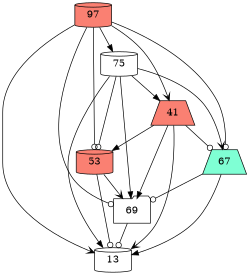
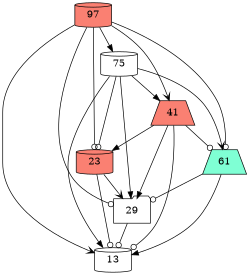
node "53": label "53" -> "23"
node "67": label "67" -> "61"
edge "41" -> "13": arrowhead vee -> odot
node "69": label "69" -> "29"
